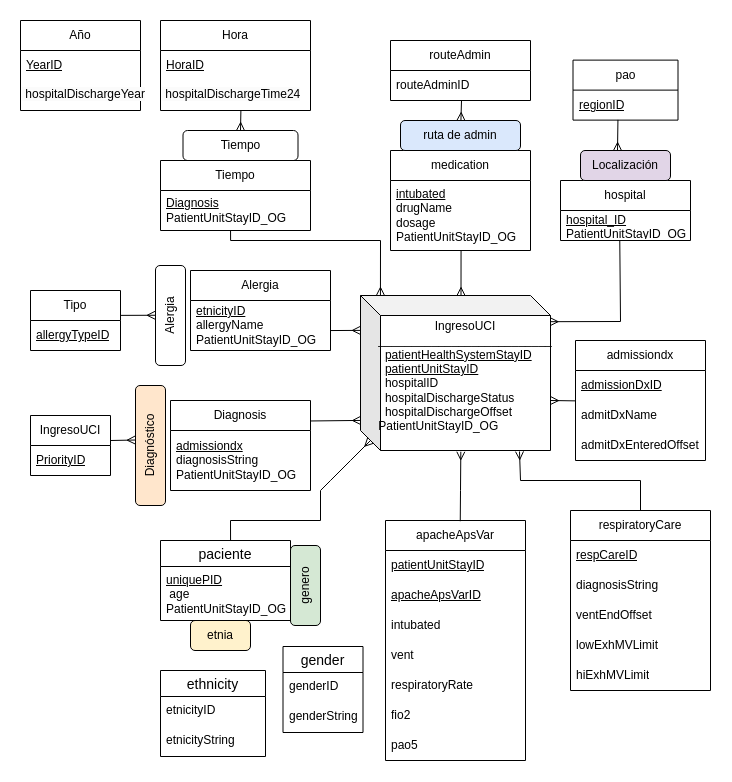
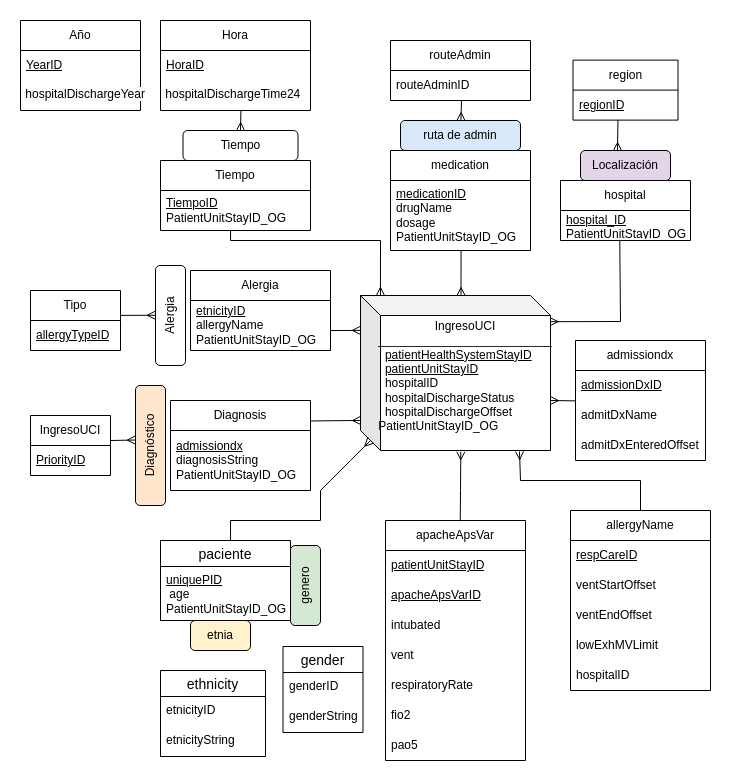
node "pao": label "pao" -> "region"
node "Diagnosis PatientUnitStayID_OG": label "Diagnosis PatientUnitStayID_OG" -> "TiempoID PatientUnitStayID_OG"
node "intubated drugName dosage PatientUnitStayID_OG": label "intubated drugName dosage PatientUnitStayID_OG" -> "medicationID drugName dosage PatientUnitStayID_OG"
node "respiratoryCare": label "respiratoryCare" -> "allergyName"
node "diagnosisString": label "diagnosisString" -> "ventStartOffset"
node "hiExhMVLimit": label "hiExhMVLimit" -> "hospitalID"
